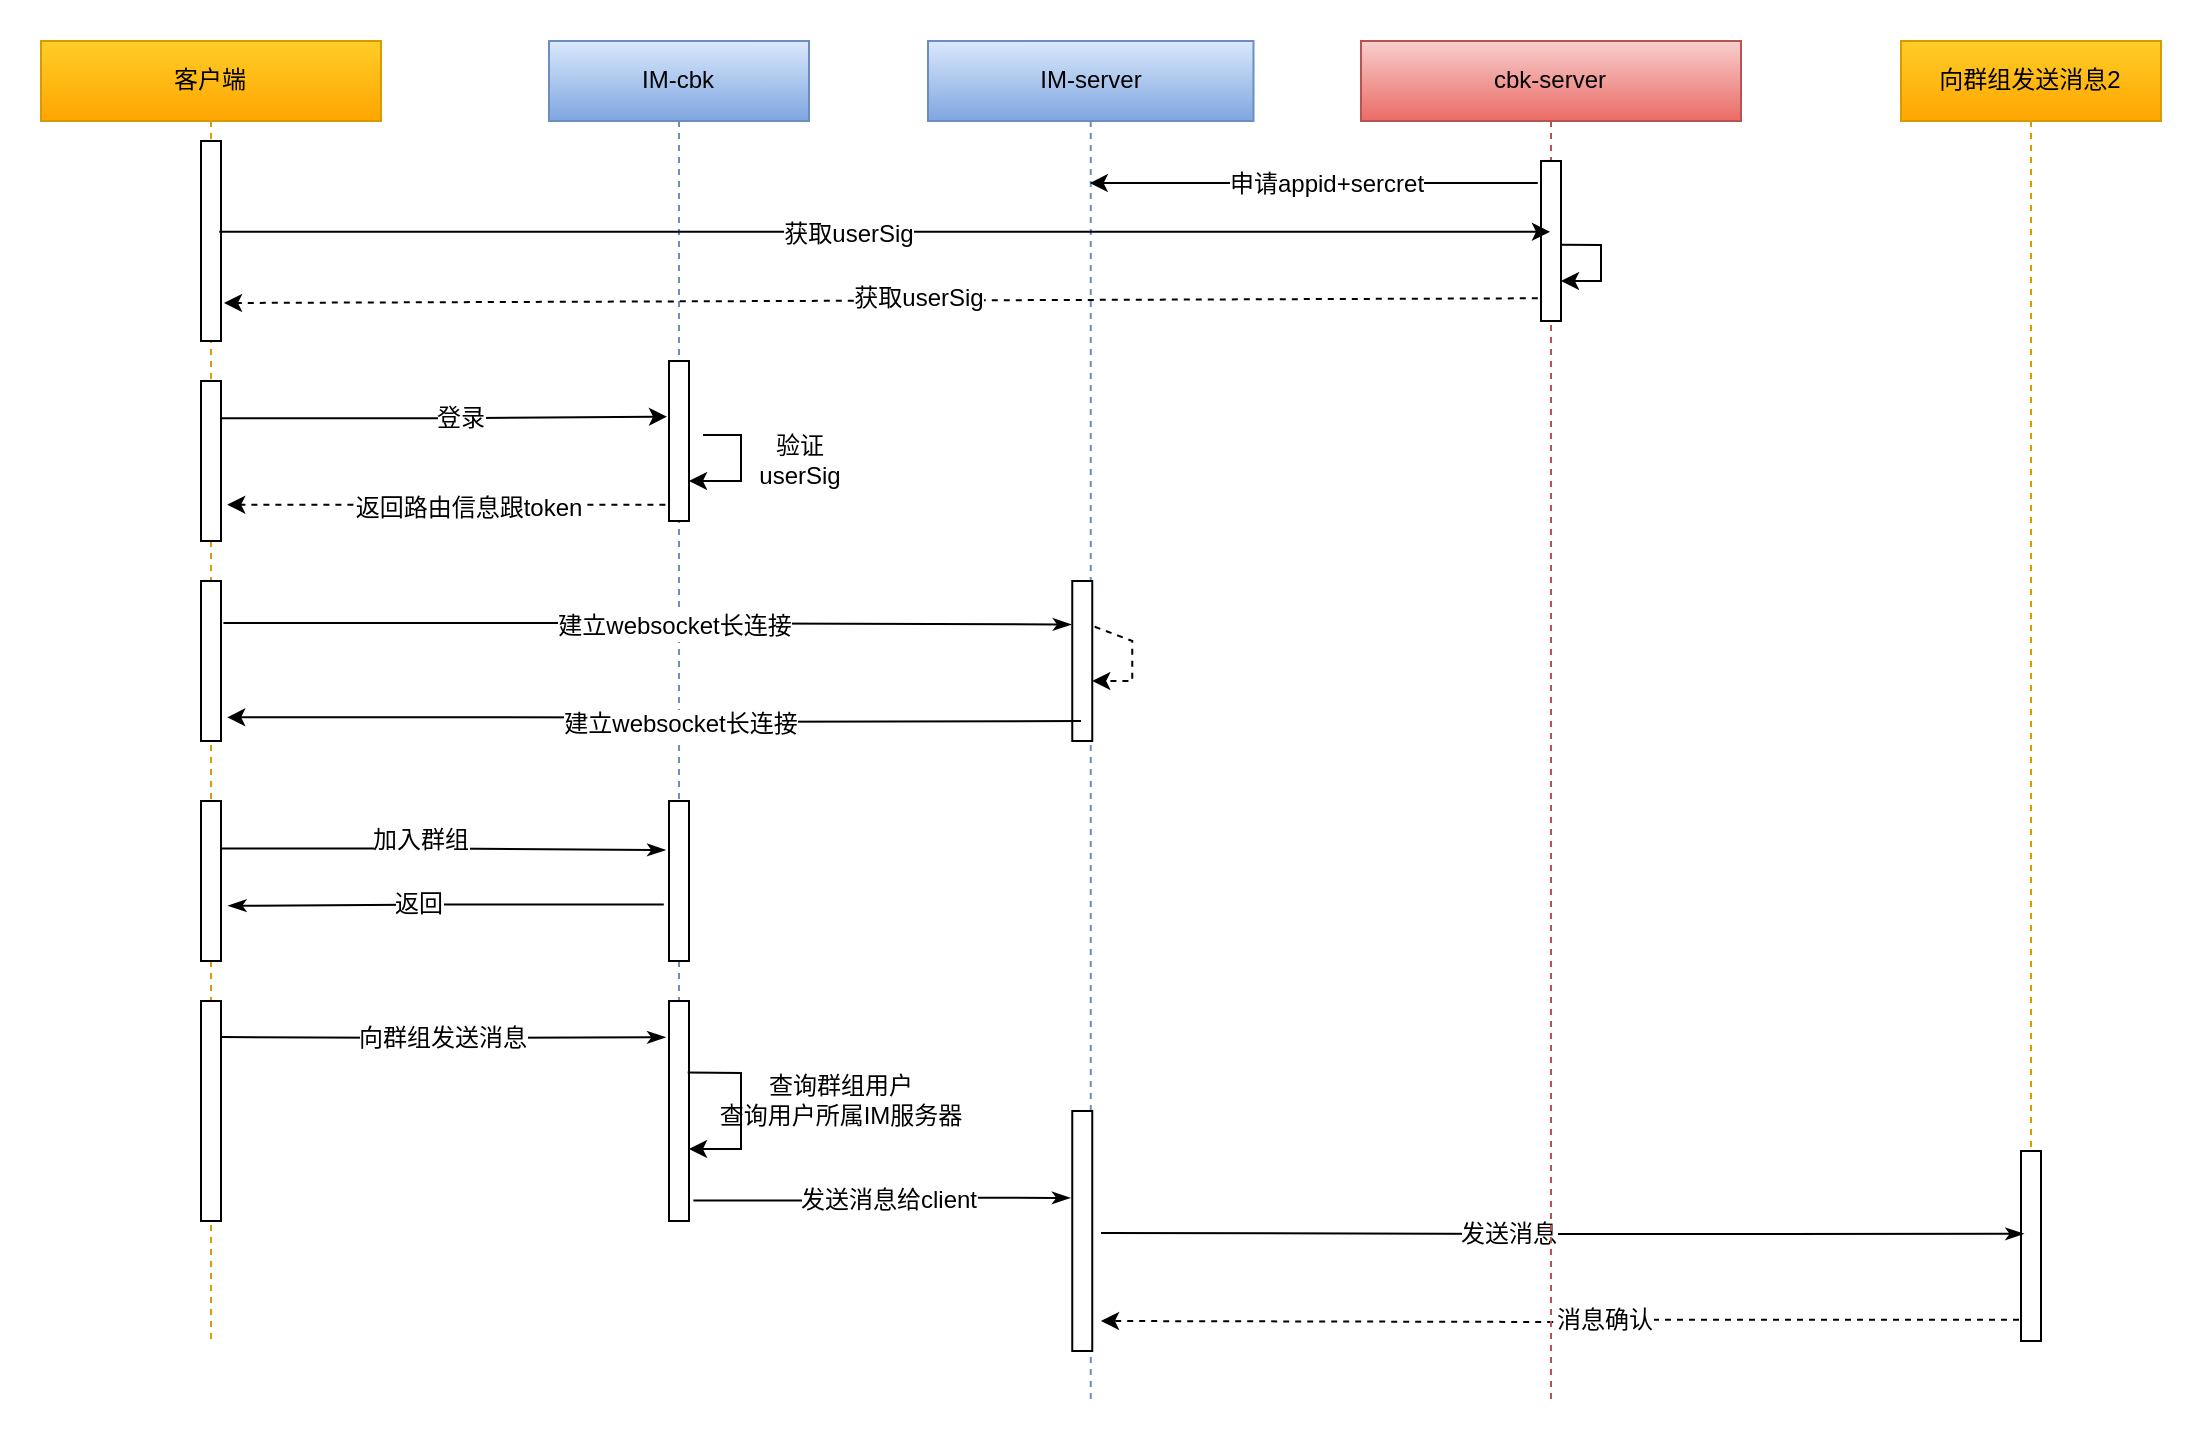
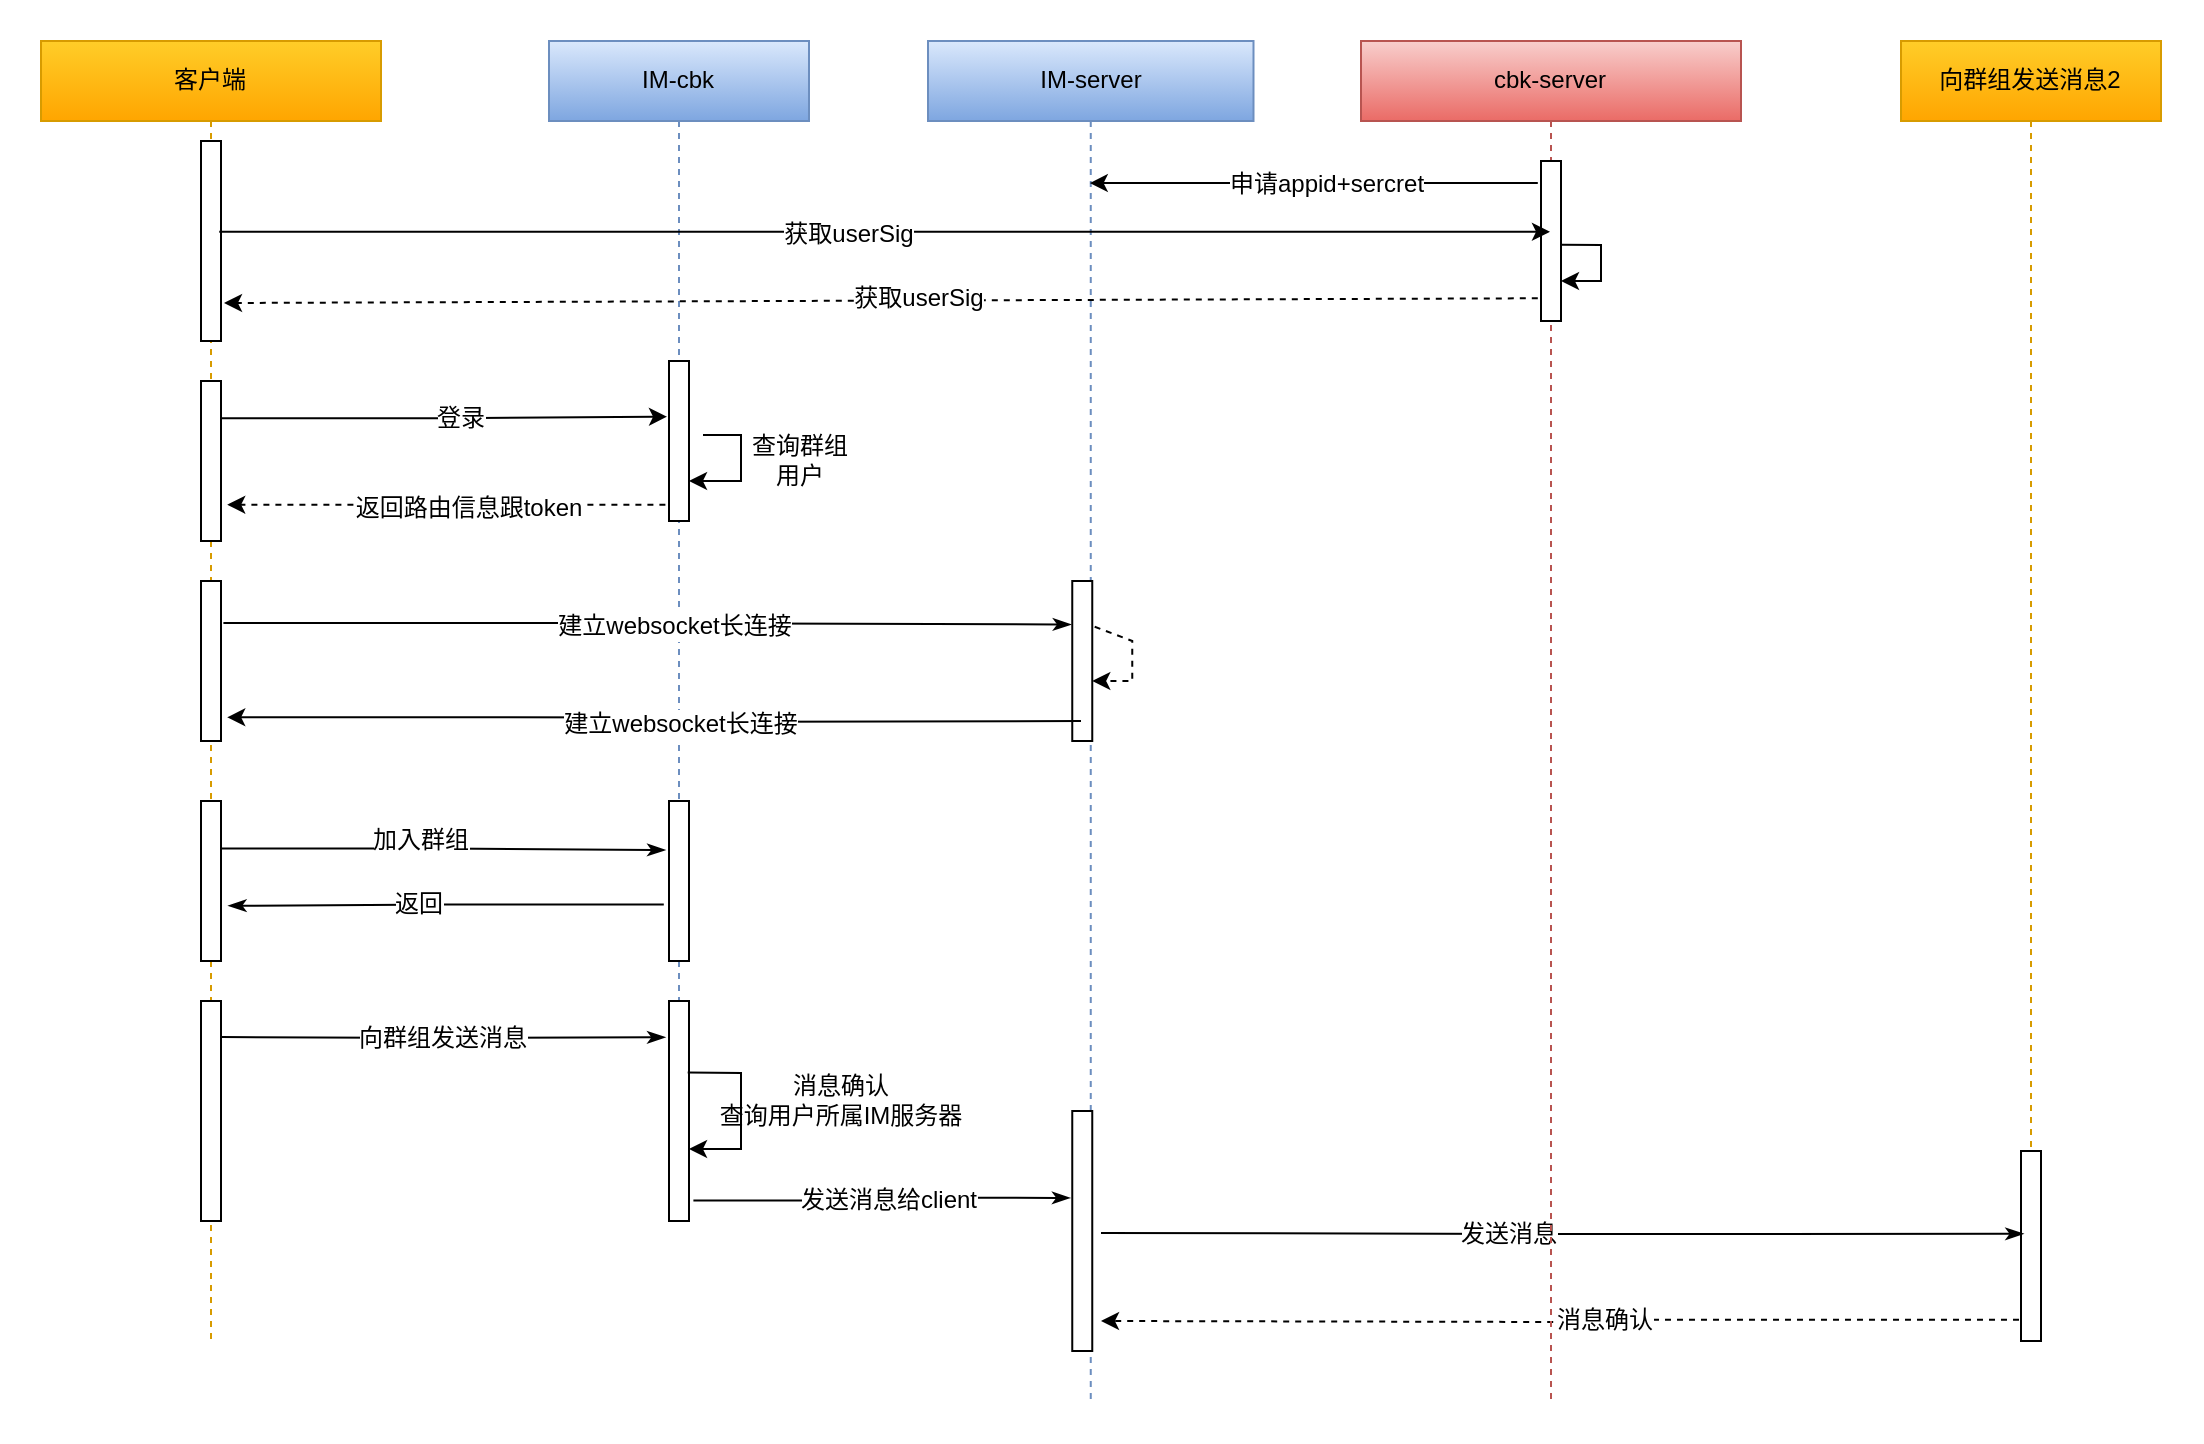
node "验证userSig": label "验证userSig" -> "查询群组用户"
node "查询群组用户 查询用户所属IM服务器": label "查询群组用户 查询用户所属IM服务器" -> "消息确认 查询用户所属IM服务器"
